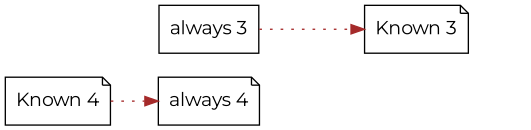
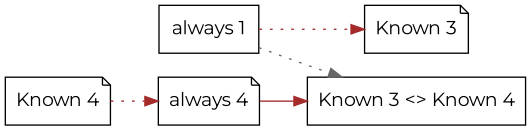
node "always 3": label "always 3" -> "always 1"
node "Known 3 <> Known 4": added
